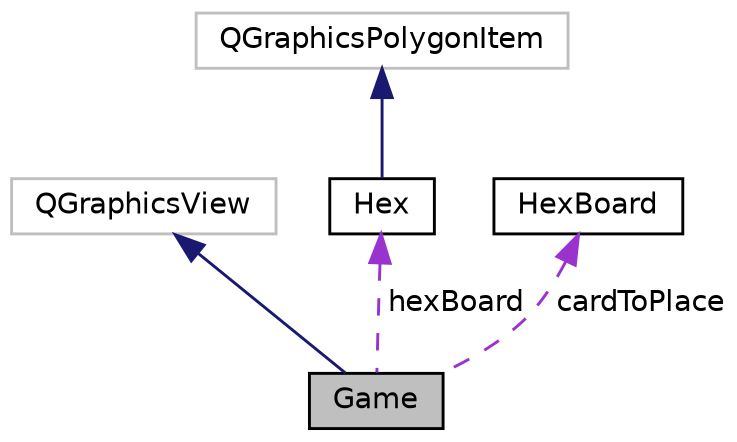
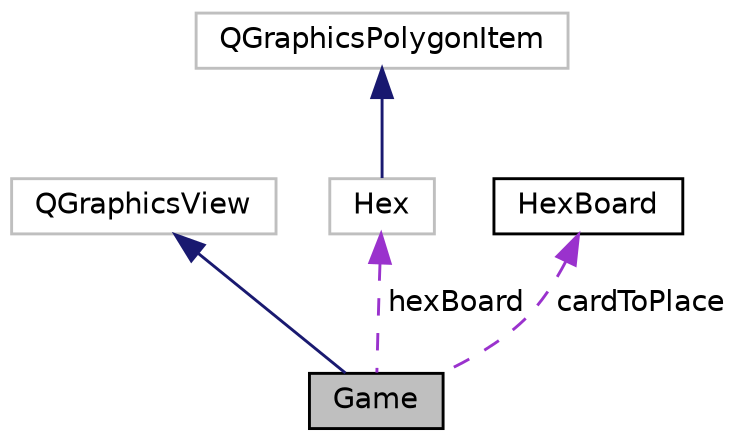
node "Hex": color black -> grey75
